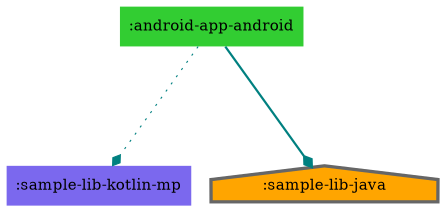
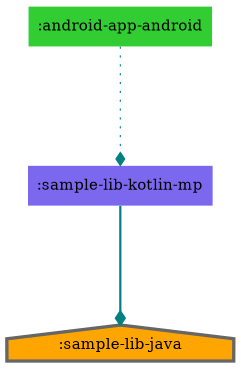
edge ":android-app-android" -> ":sample-lib-java": now ":sample-lib-kotlin-mp" -> ":sample-lib-java"
